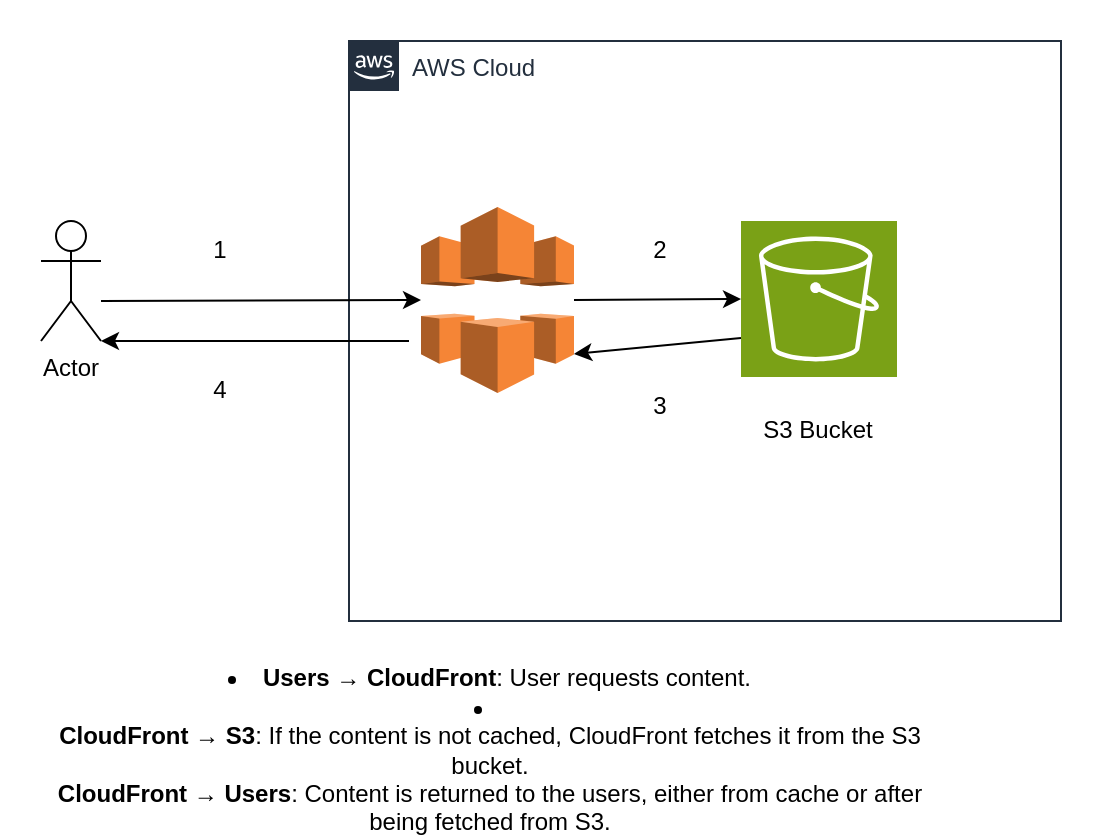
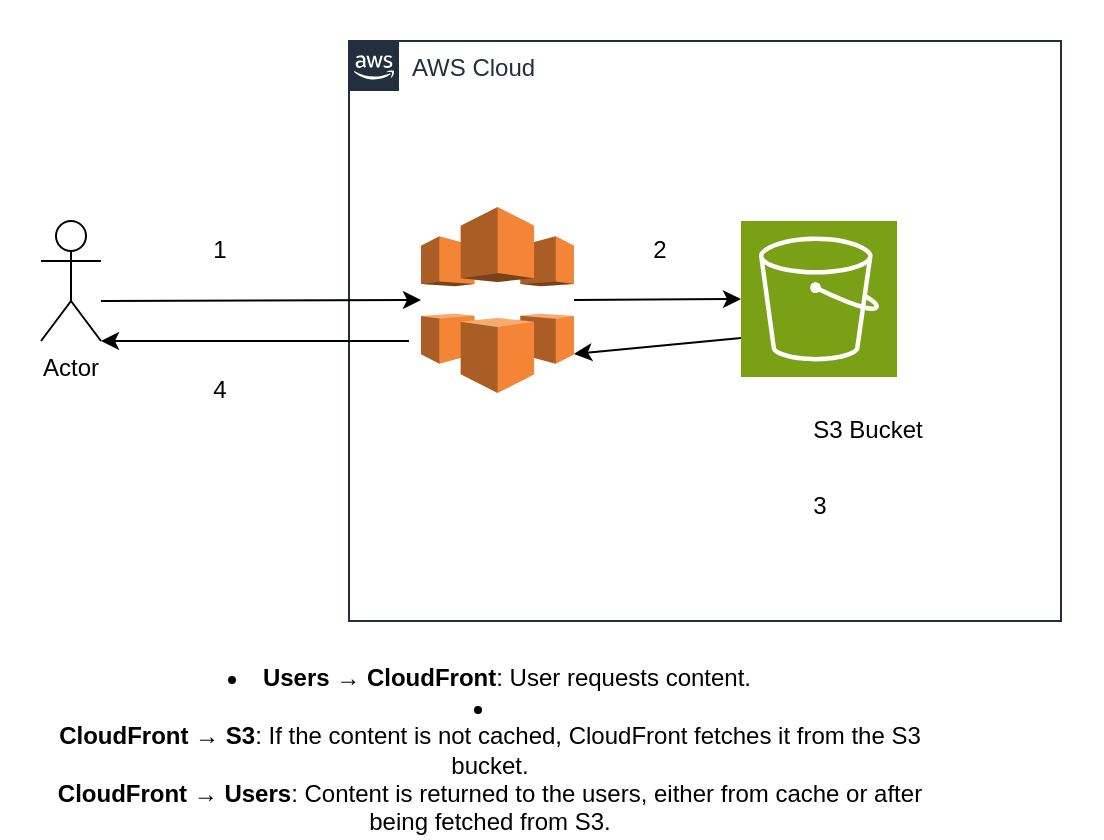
node "3": moved (661, 407) -> (821, 507)
node "S3 Bucket": moved (819, 431) -> (869, 431)
